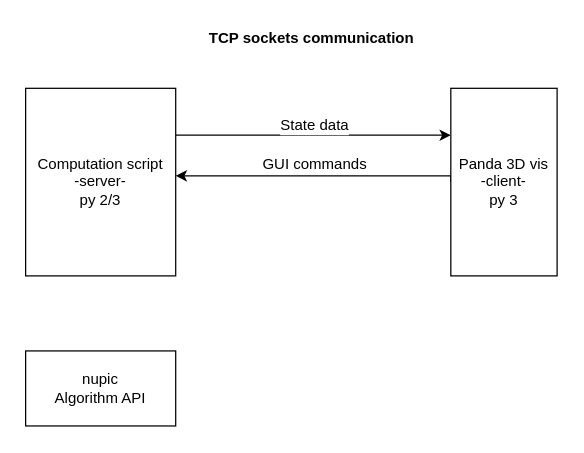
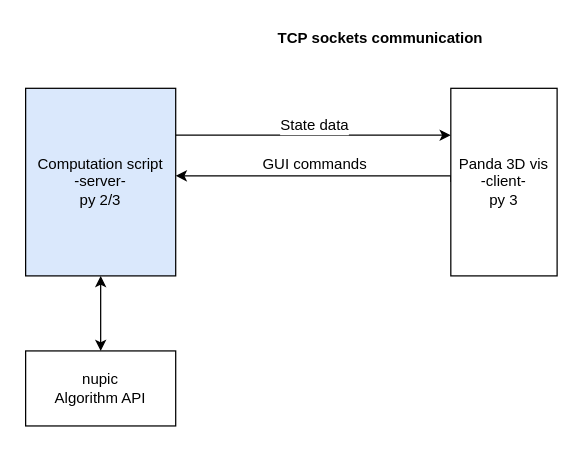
node "TCP sockets communication": moved (313, 38) -> (382, 38)
node "Computation script -server- py 2/3": fillcolor #ffffff -> #dae8fc
edge "Computation script -server- py 2/3" -- "nupic Algorithm API": added
